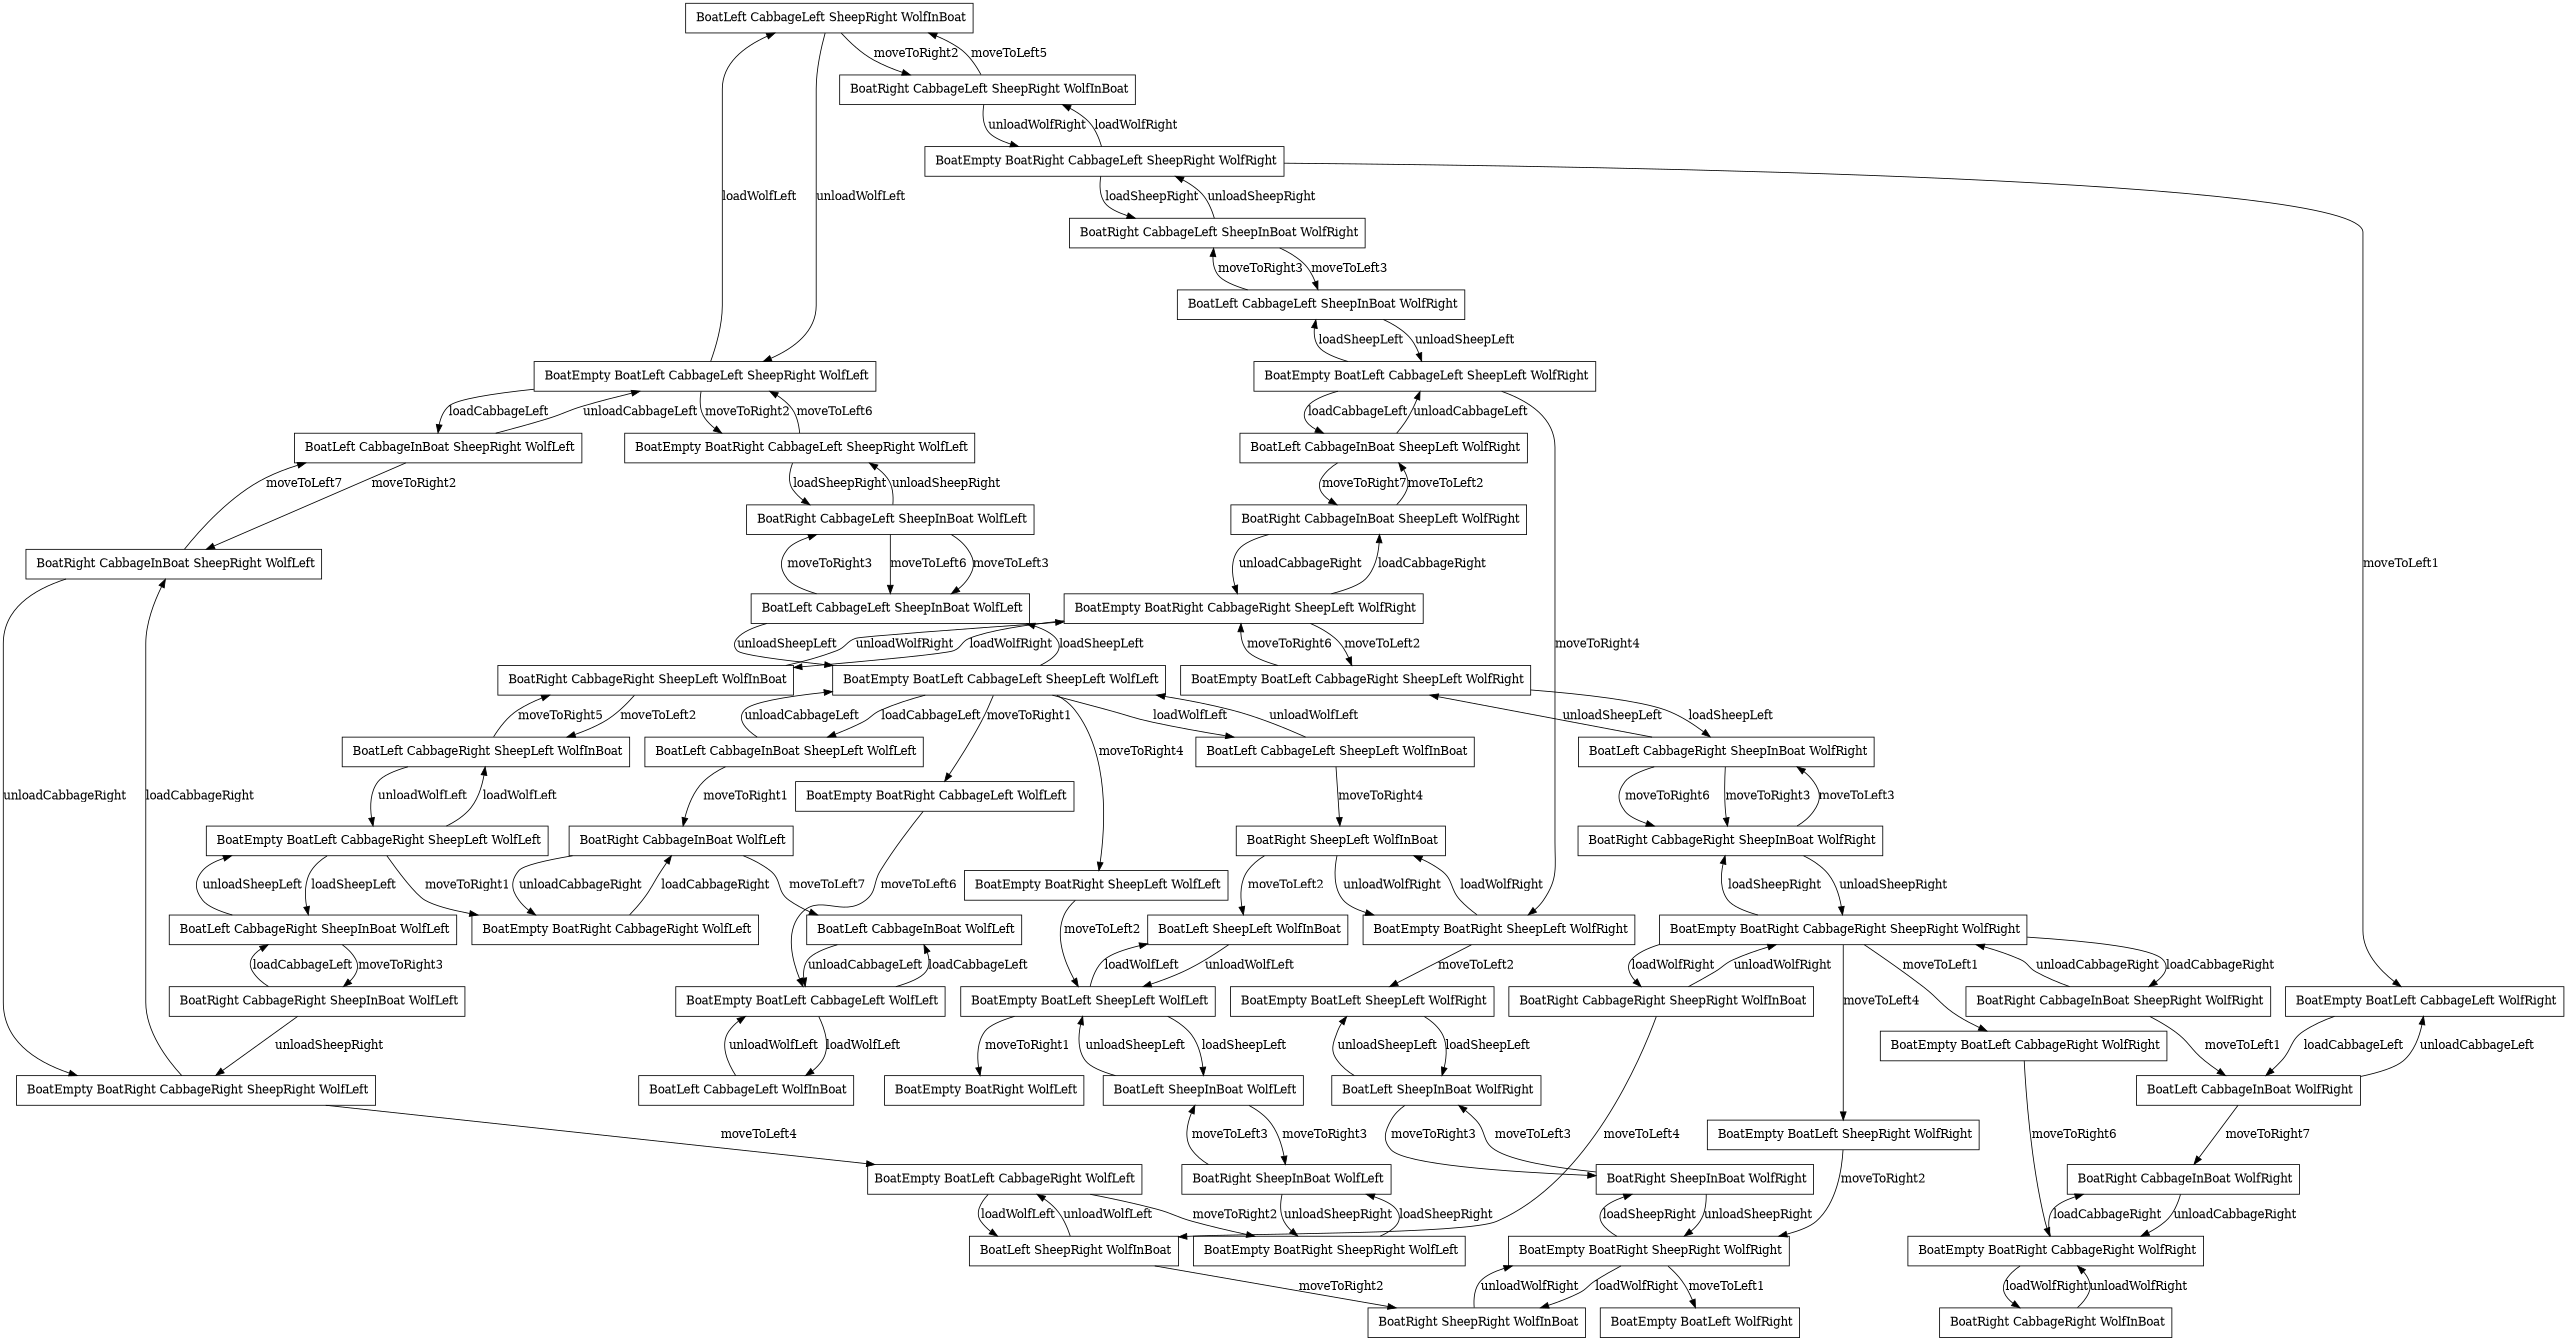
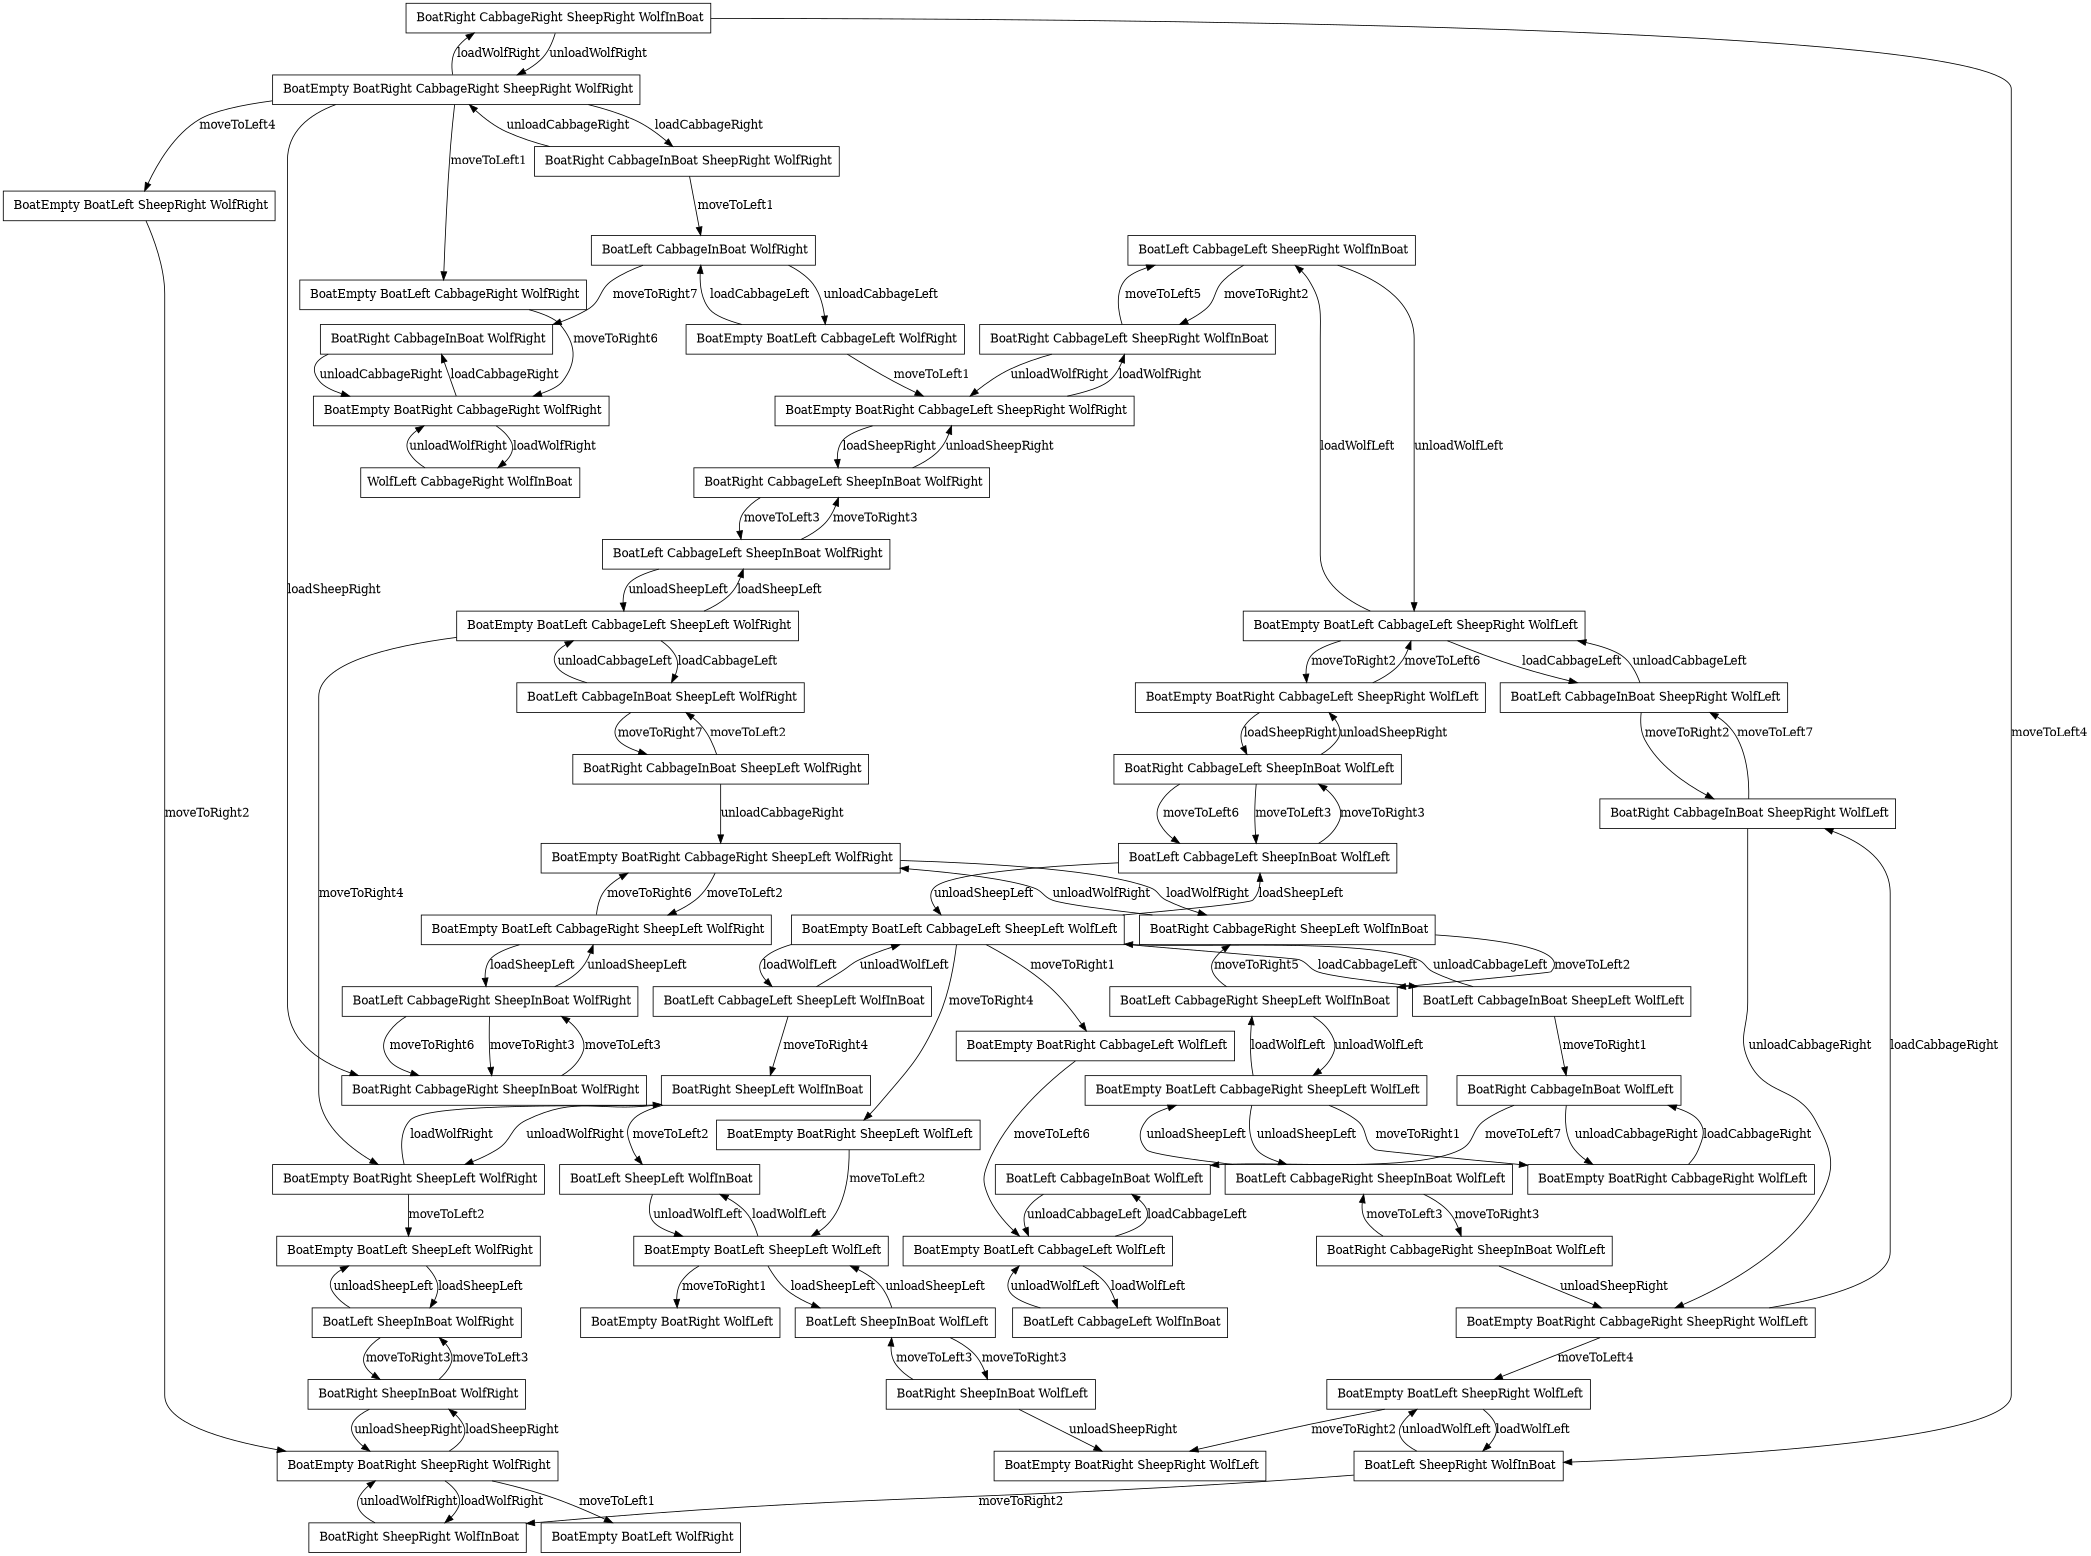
edge "BoatEmpty BoatRight CabbageLeft SheepRight WolfRight" -> "BoatEmpty BoatLeft CabbageLeft WolfRight": reversed
edge "BoatEmpty BoatRight CabbageRight SheepLeft WolfRight" -> "BoatRight CabbageInBoat SheepLeft WolfRight": removed, label "loadCabbageRight"
edge "BoatRight CabbageRight SheepInBoat WolfRight" -> "BoatEmpty BoatRight CabbageRight SheepRight WolfRight": removed, label "unloadSheepRight"
edge "BoatEmpty BoatLeft CabbageRight SheepLeft WolfLeft" -> "BoatLeft CabbageRight SheepInBoat WolfLeft": label "loadSheepLeft" -> "unloadSheepLeft"
edge "BoatRight CabbageRight SheepInBoat WolfLeft" -> "BoatLeft CabbageRight SheepInBoat WolfLeft": label "loadCabbageLeft" -> "moveToLeft3"
node "BoatEmpty BoatLeft CabbageRight WolfLeft": label "BoatEmpty BoatLeft CabbageRight WolfLeft" -> "BoatEmpty BoatLeft SheepRight WolfLeft"
edge "BoatEmpty BoatRight SheepRight WolfLeft" -> "BoatRight SheepInBoat WolfLeft": removed, label "loadSheepRight"
node "BoatRight CabbageRight WolfInBoat": label "BoatRight CabbageRight WolfInBoat" -> "WolfLeft CabbageRight WolfInBoat"
